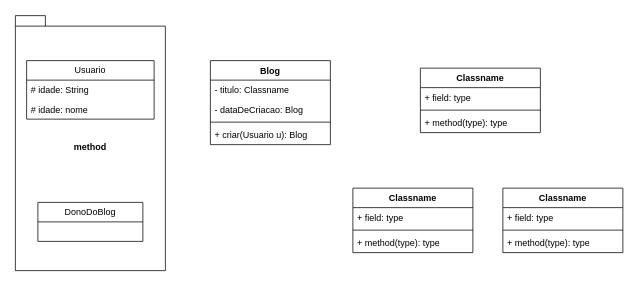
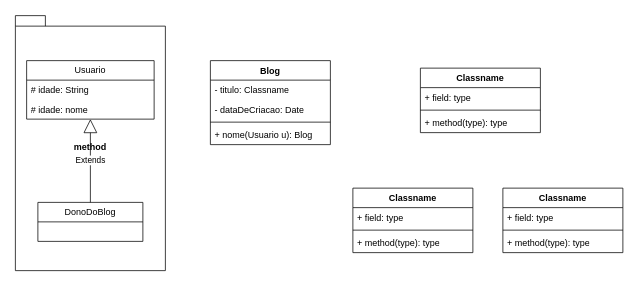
node "- dataDeCriacao: Blog": label "- dataDeCriacao: Blog" -> "- dataDeCriacao: Date"
node "+ criar(Usuario u): Blog": label "+ criar(Usuario u): Blog" -> "+ nome(Usuario u): Blog"
edge "DonoDoBlog" -> "Usuario": added, label "Extends"
